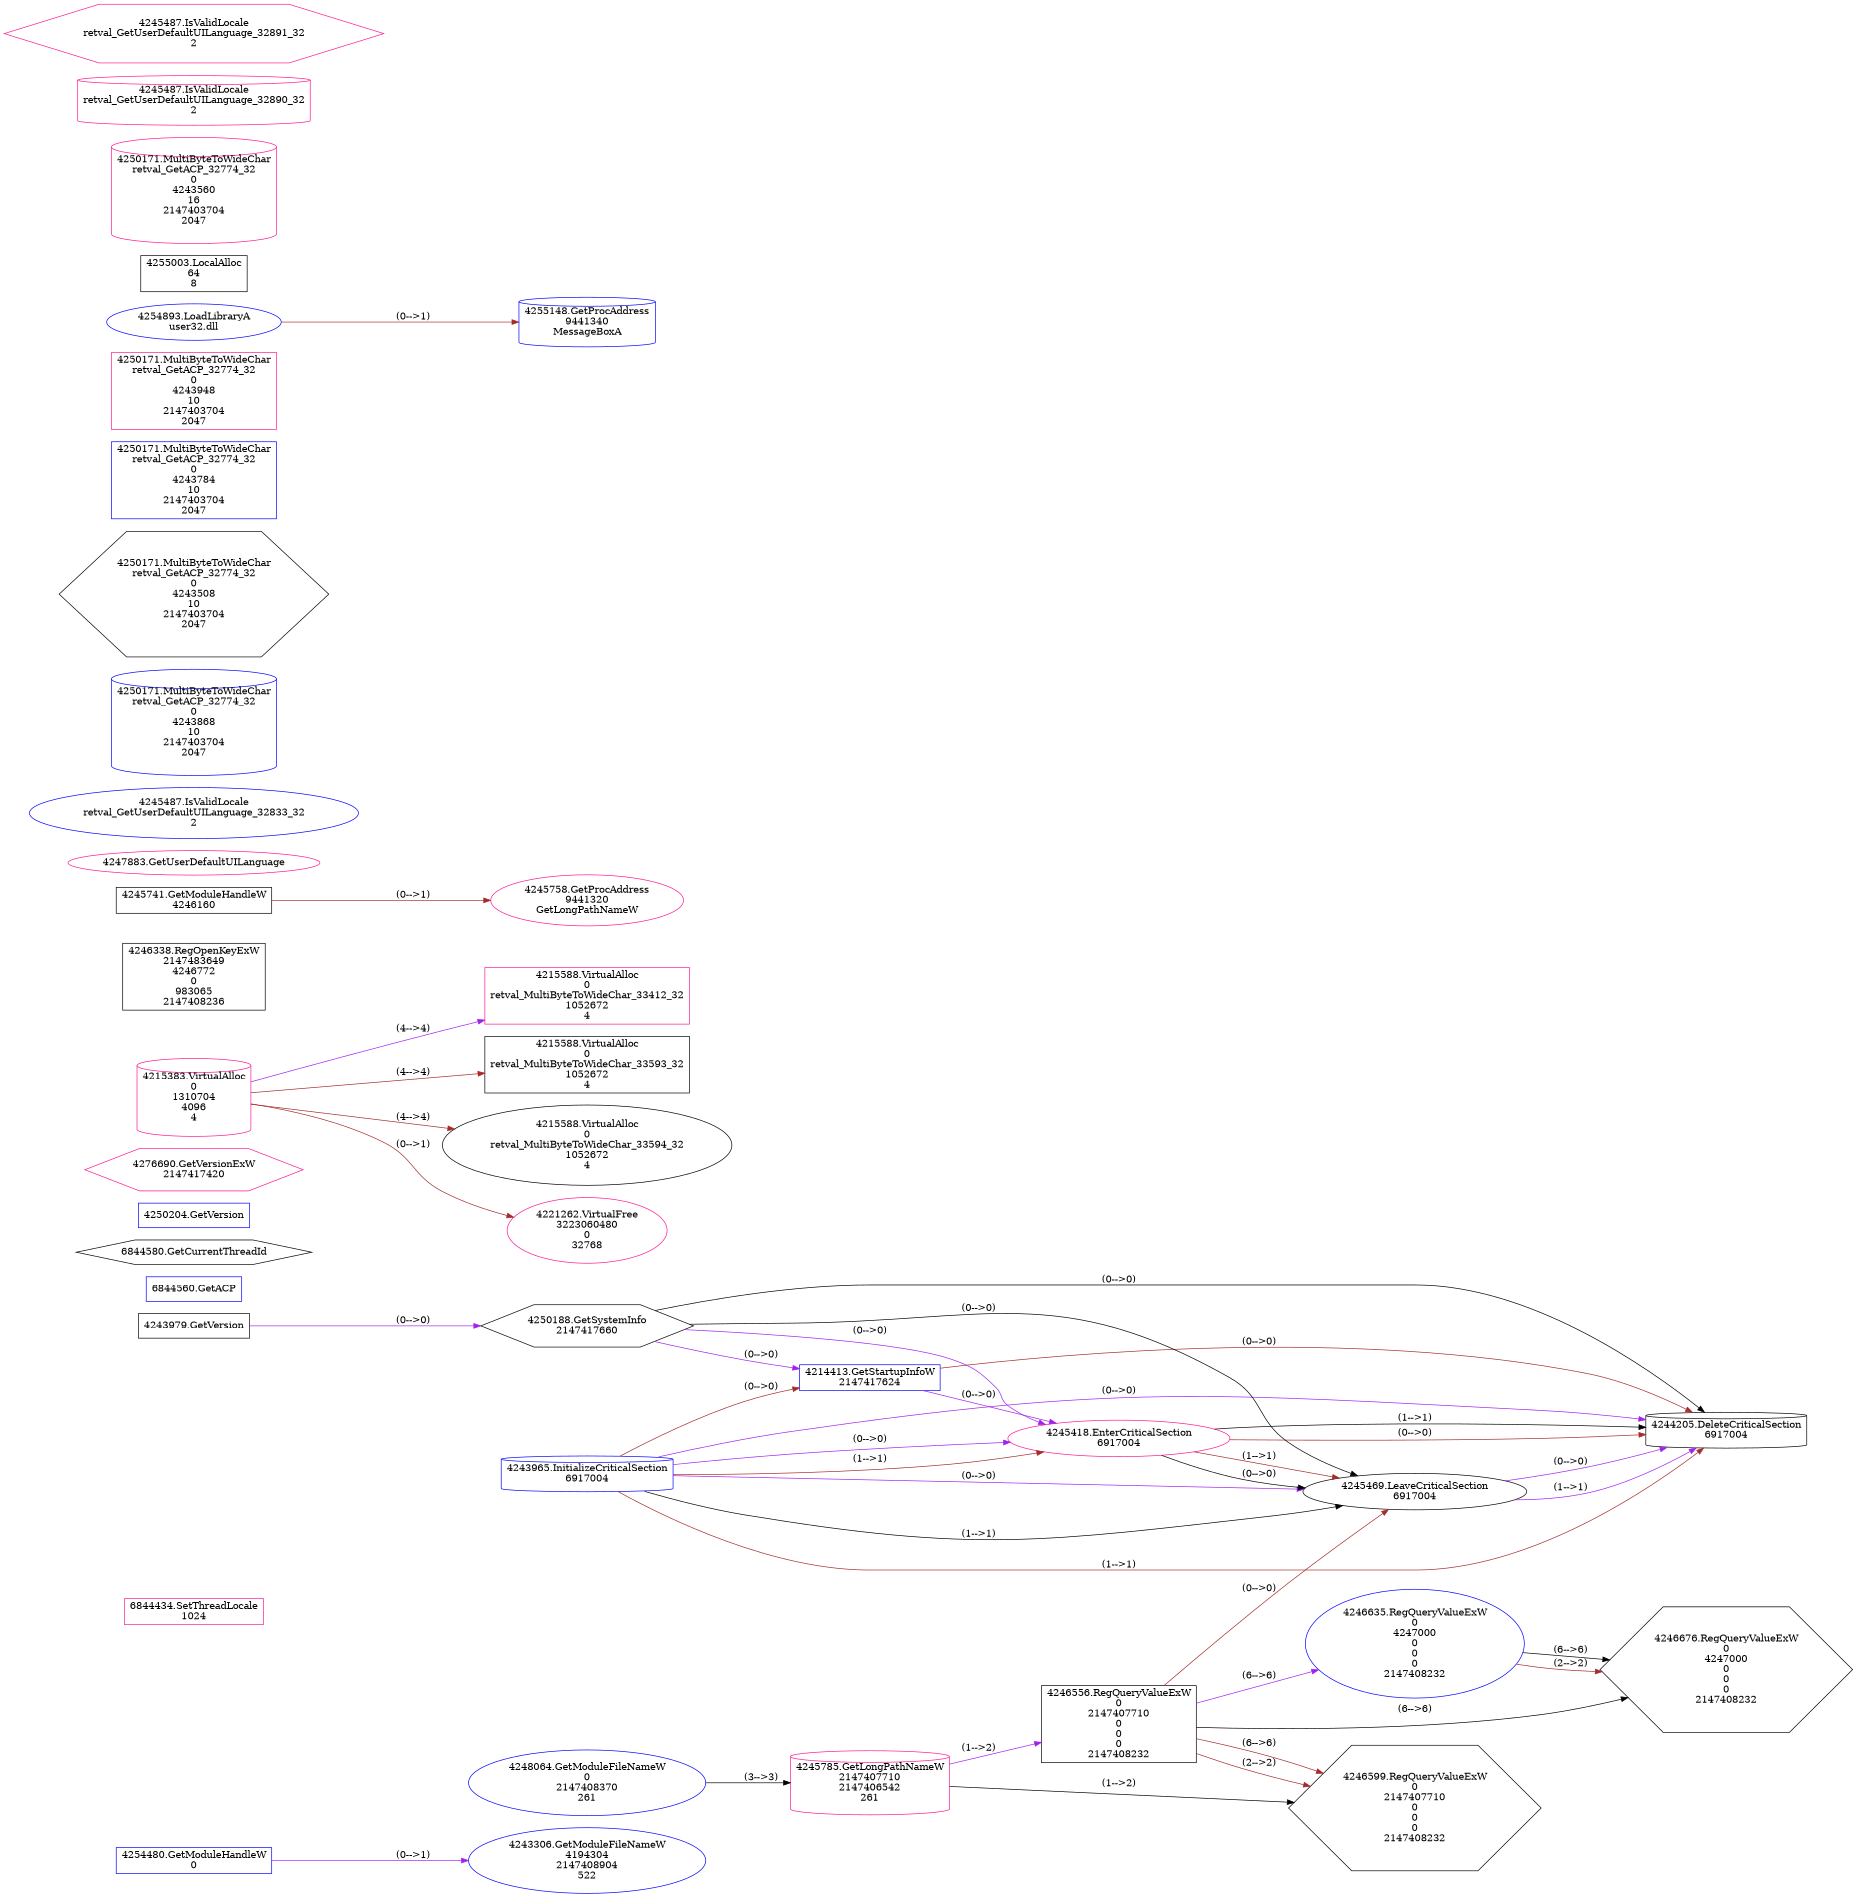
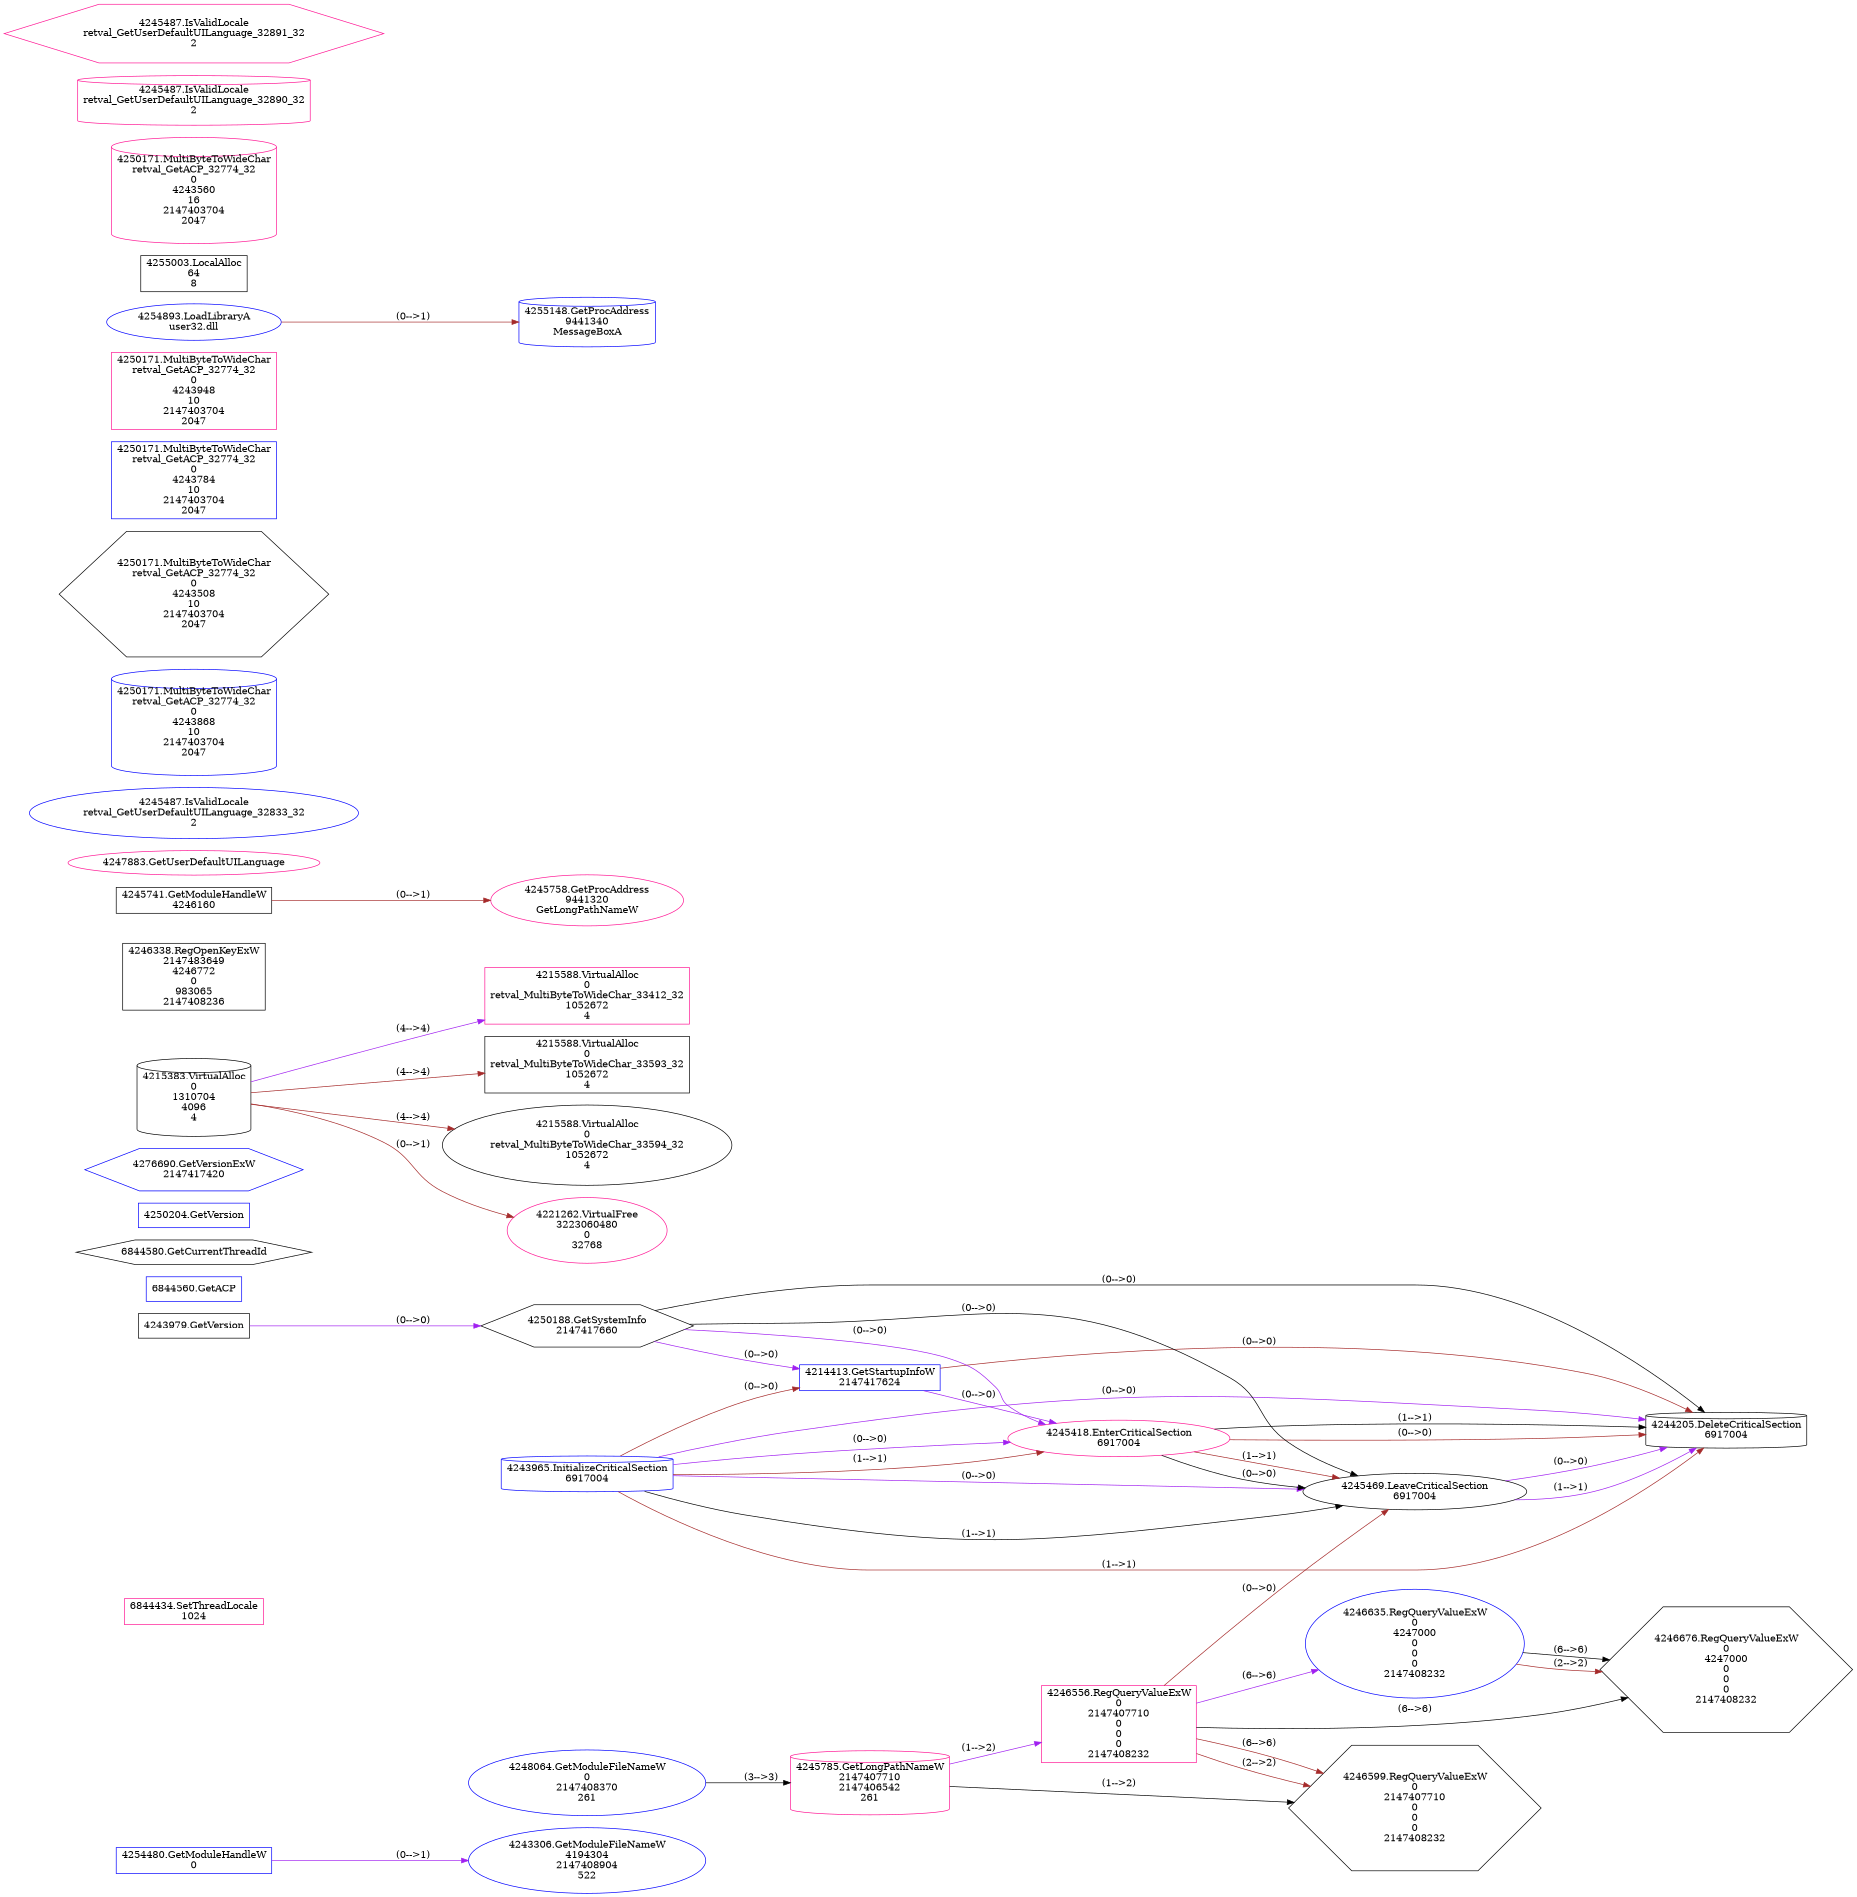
node "4215383.VirtualAlloc 0 1310704 4096 4": color deeppink -> black
node "4276690.GetVersionExW 2147417420": color deeppink -> blue
node "4246556.RegQueryValueExW 0 2147407710 0 0 0 2147408232": color black -> deeppink
